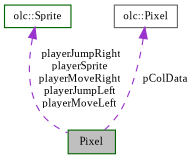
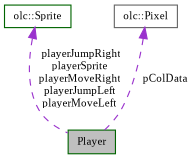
node "Pixel": label "Pixel" -> "Player"
